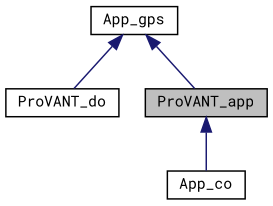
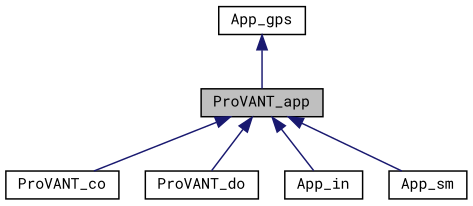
edge "ProVANT_do" -> "App_gps": now "ProVANT_do" -> "ProVANT_app"
node "App_co": label "App_co" -> "ProVANT_co"
node "App_in": added
node "App_sm": added
